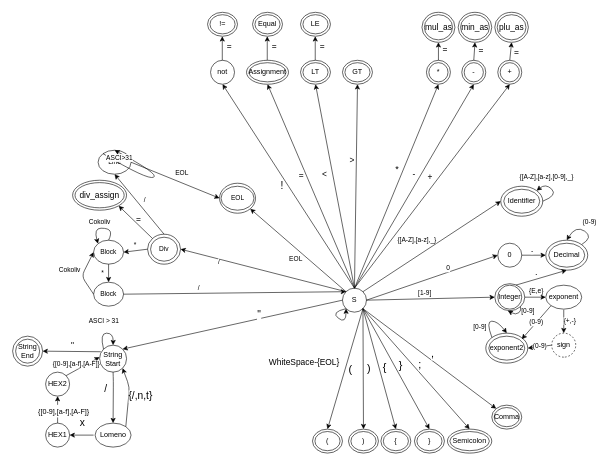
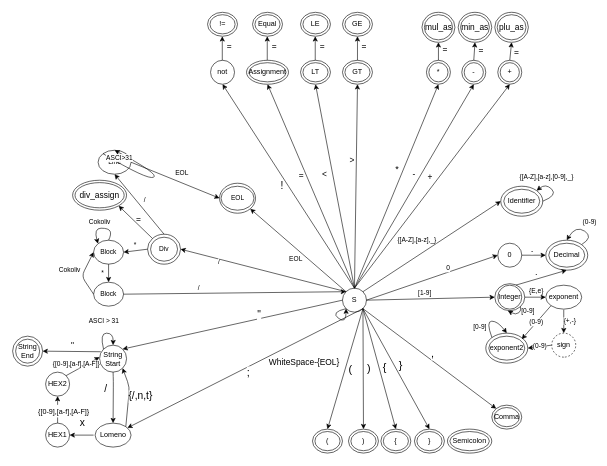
node "GE": added
edge "GT" -> "GE": added, label "="
edge "S" -> "Semicolon": now "S" -> "Lomeno"
